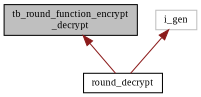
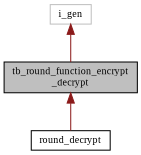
edge "round_decrypt" -> "i_gen": now "tb_round_function_encrypt _decrypt" -> "i_gen"
